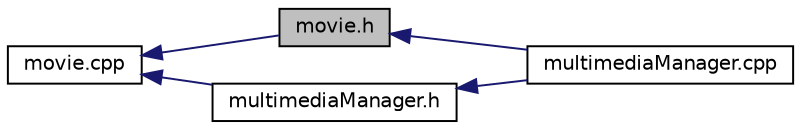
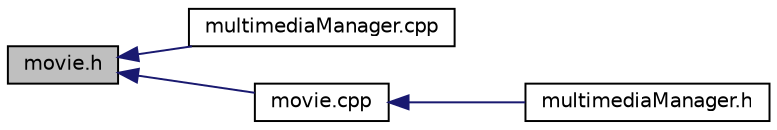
edge "movie.h" -> "movie.cpp": reversed
edge "multimediaManager.cpp" -> "multimediaManager.h": removed
